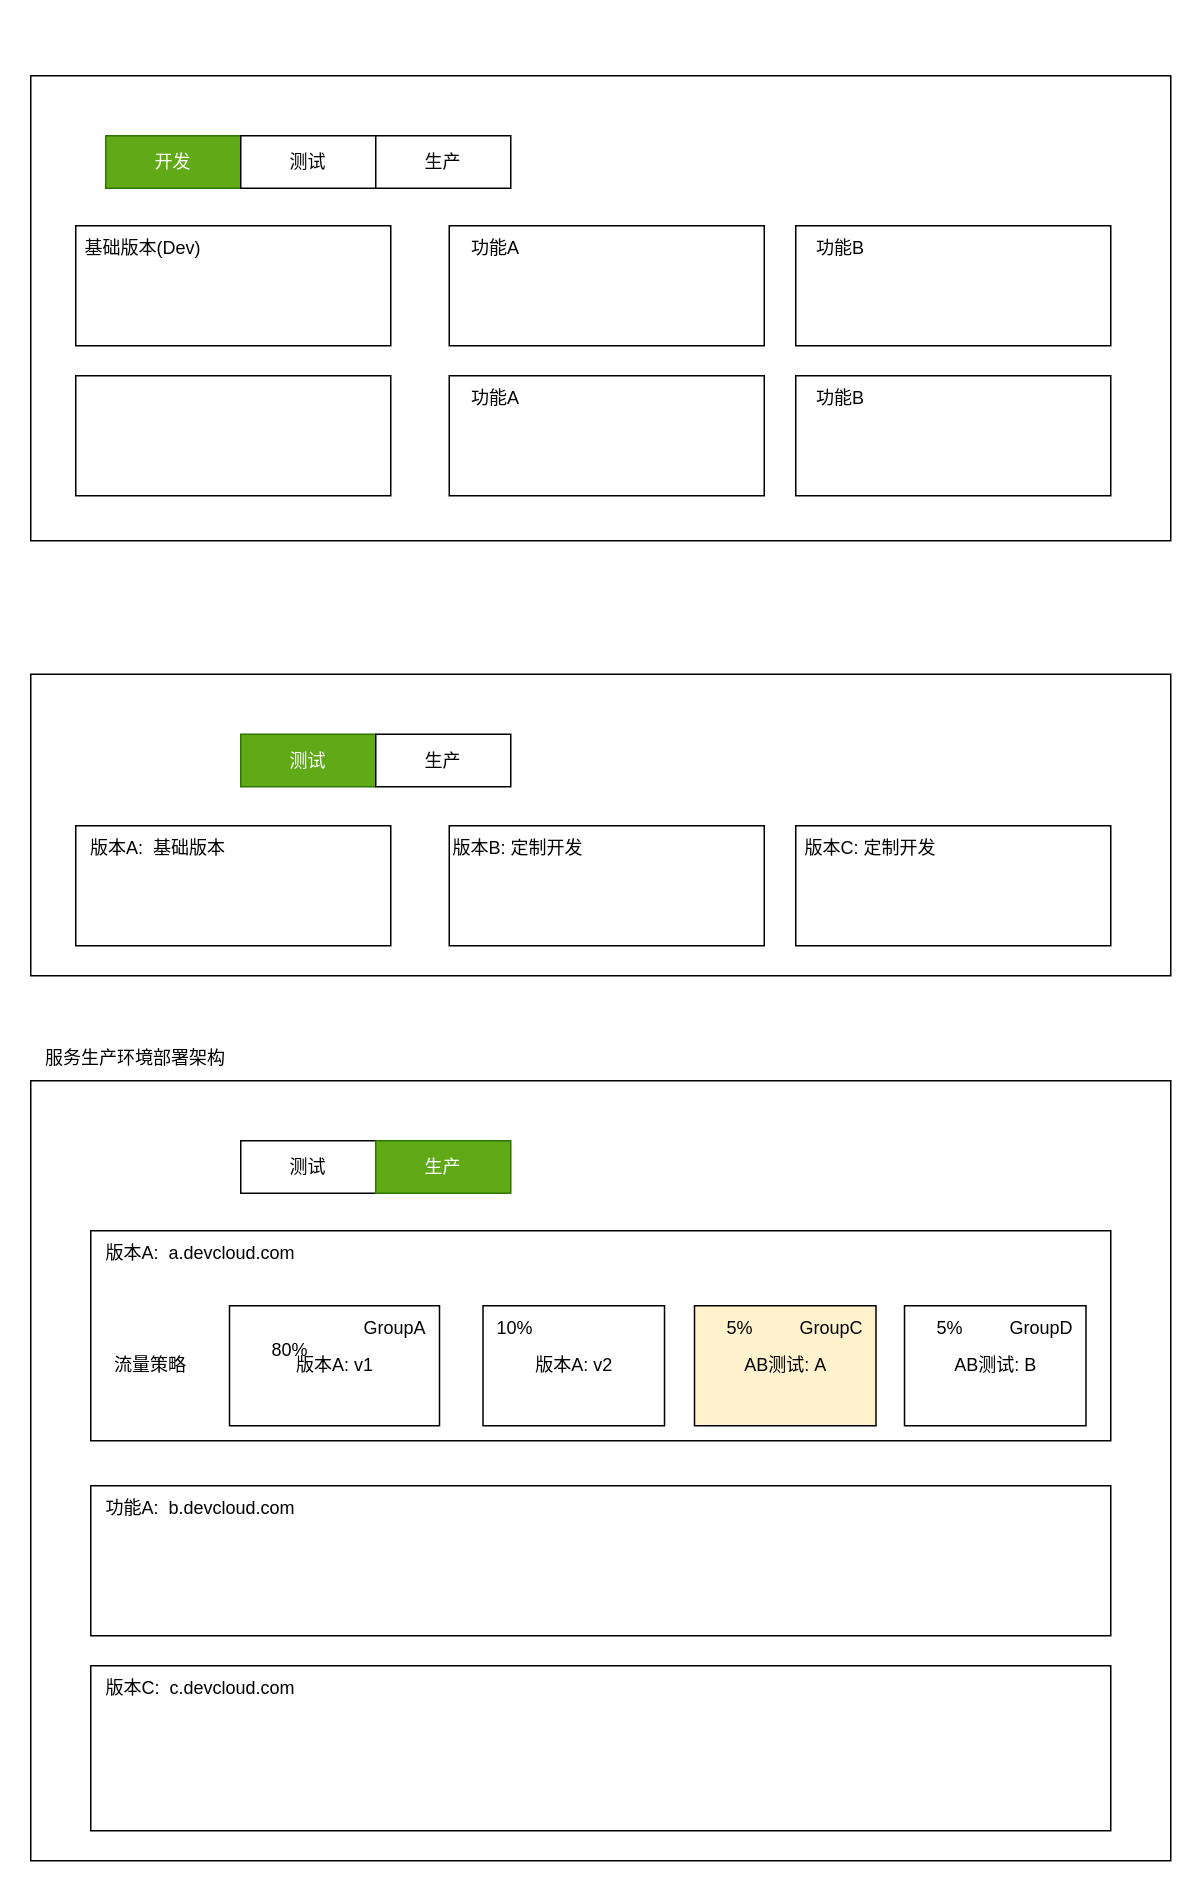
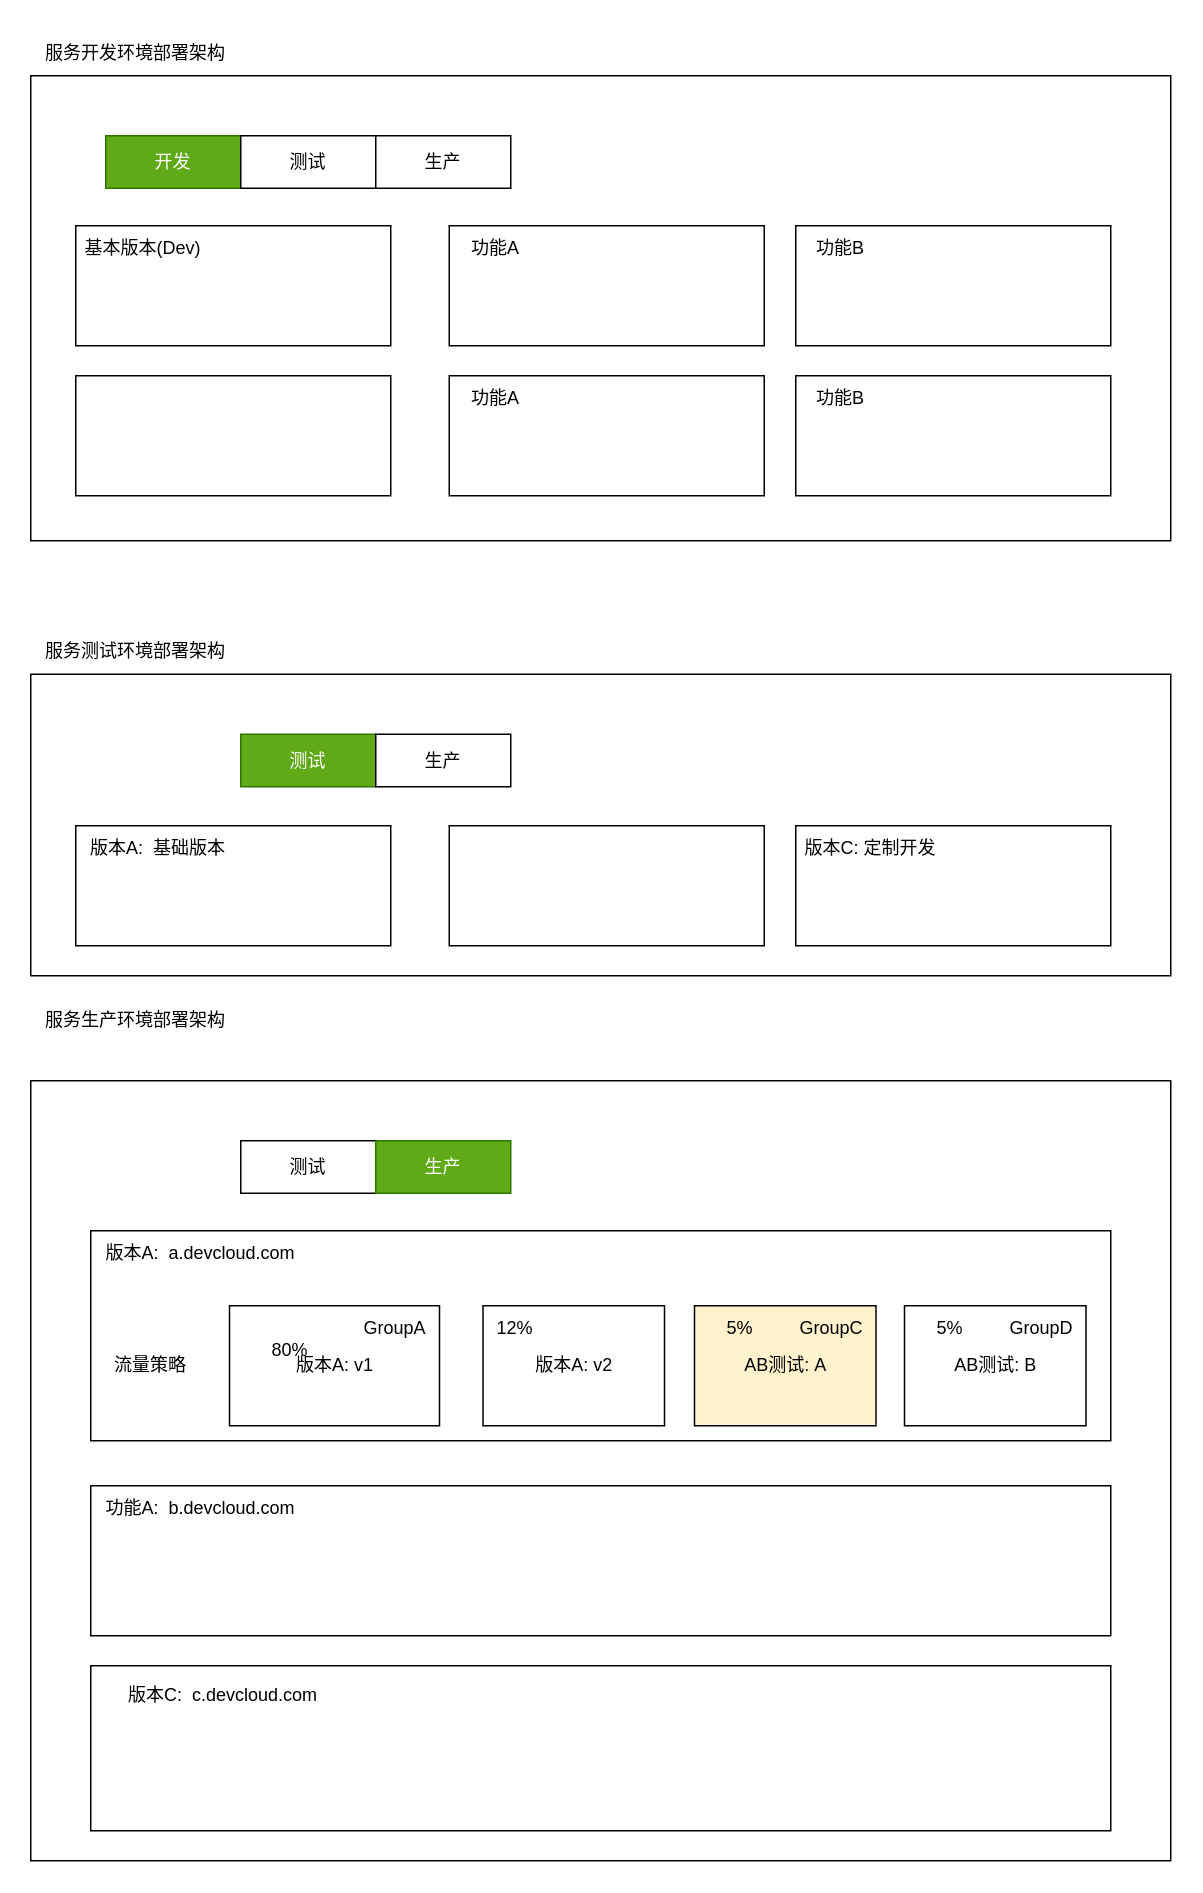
node "服务开发环境部署架构": added
node "基础版本(Dev)": label "基础版本(Dev)" -> "基本版本(Dev)"
node "服务测试环境部署架构": added
node "版本B: 定制开发": removed
node "服务生产环境部署架构": moved (136, 1058) -> (136, 1021)
node "10%": label "10%" -> "12%"
node "版本C: c.devcloud.com": moved (203, 1688) -> (226, 1696)
